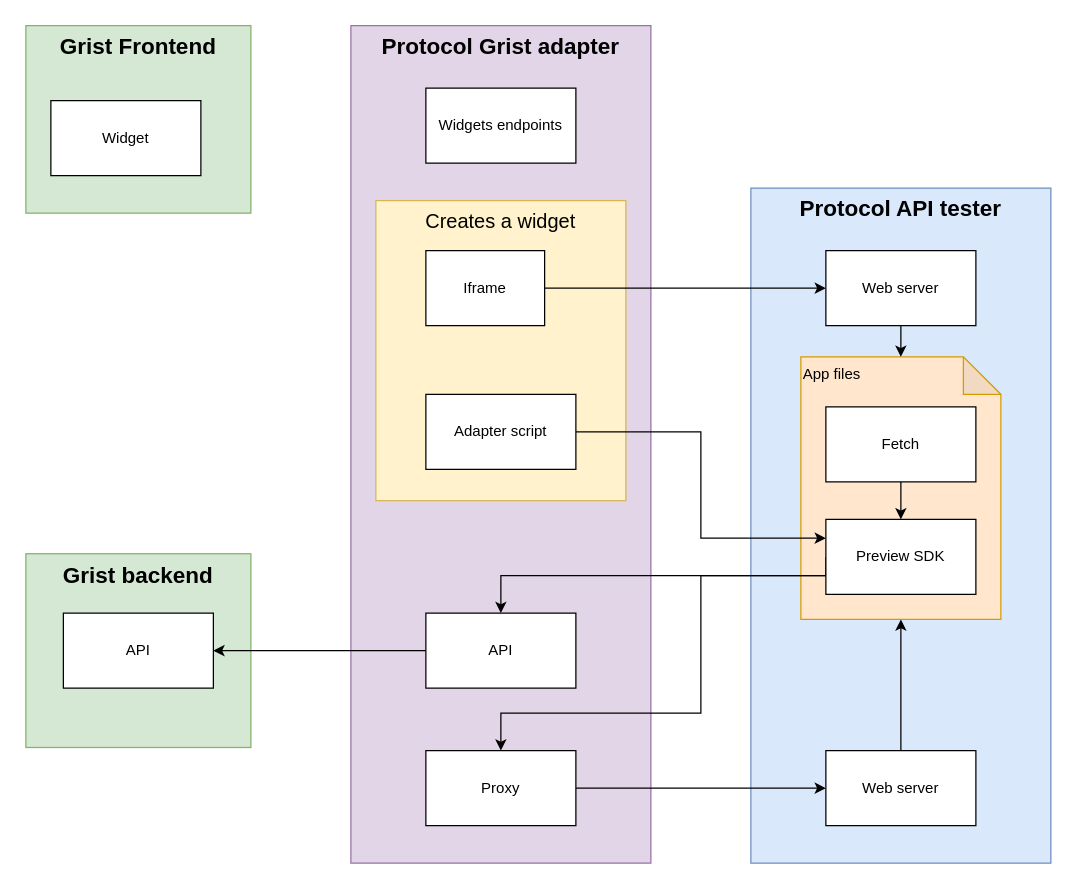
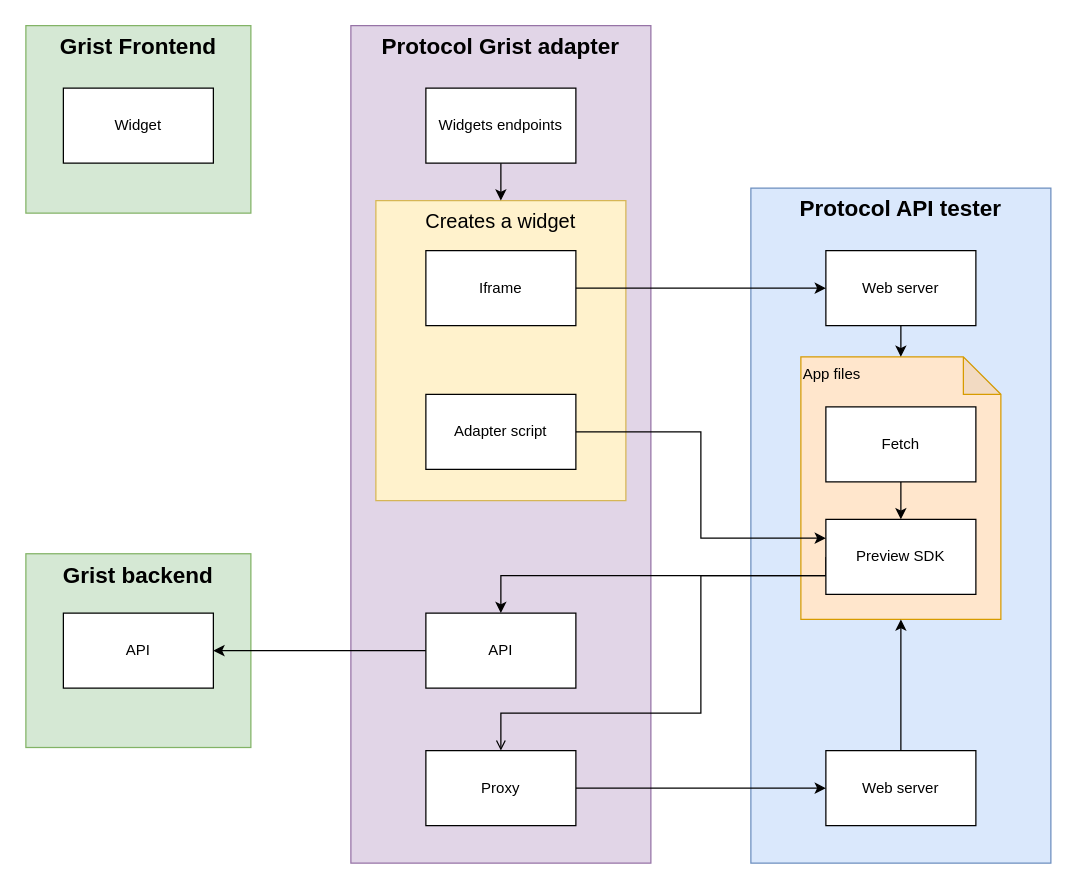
node "Widget": moved (126, 138) -> (138, 126)
edge "Widgets endpoints" -> "Creates a widget": added
node "Iframe": size 119x75 -> 150x75
edge "Preview SDK" -> "Proxy": arrowhead classic -> open
